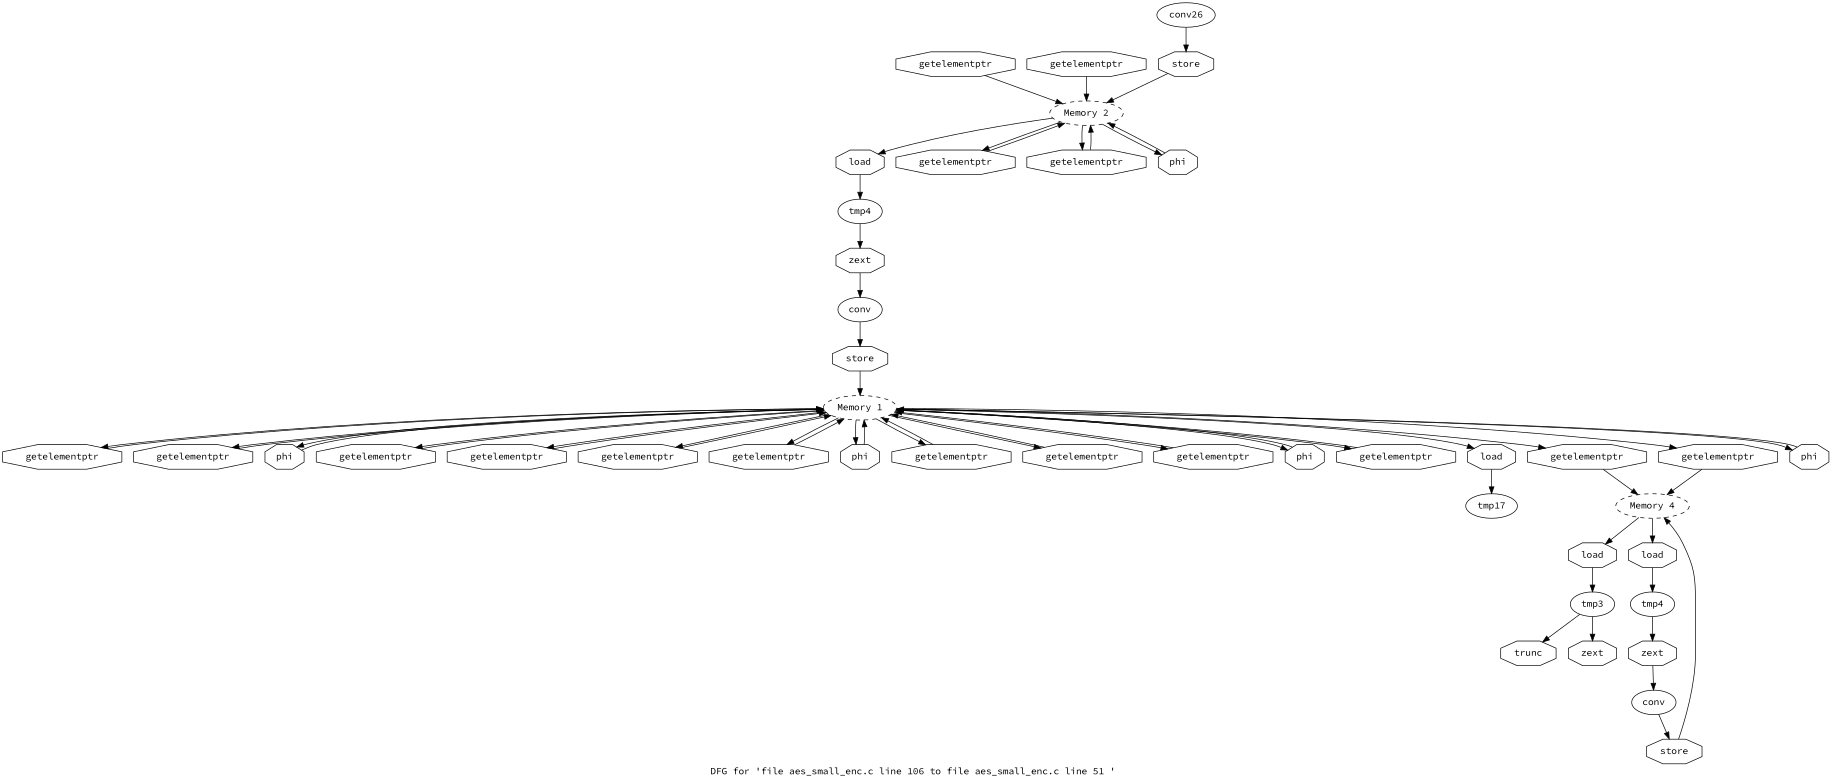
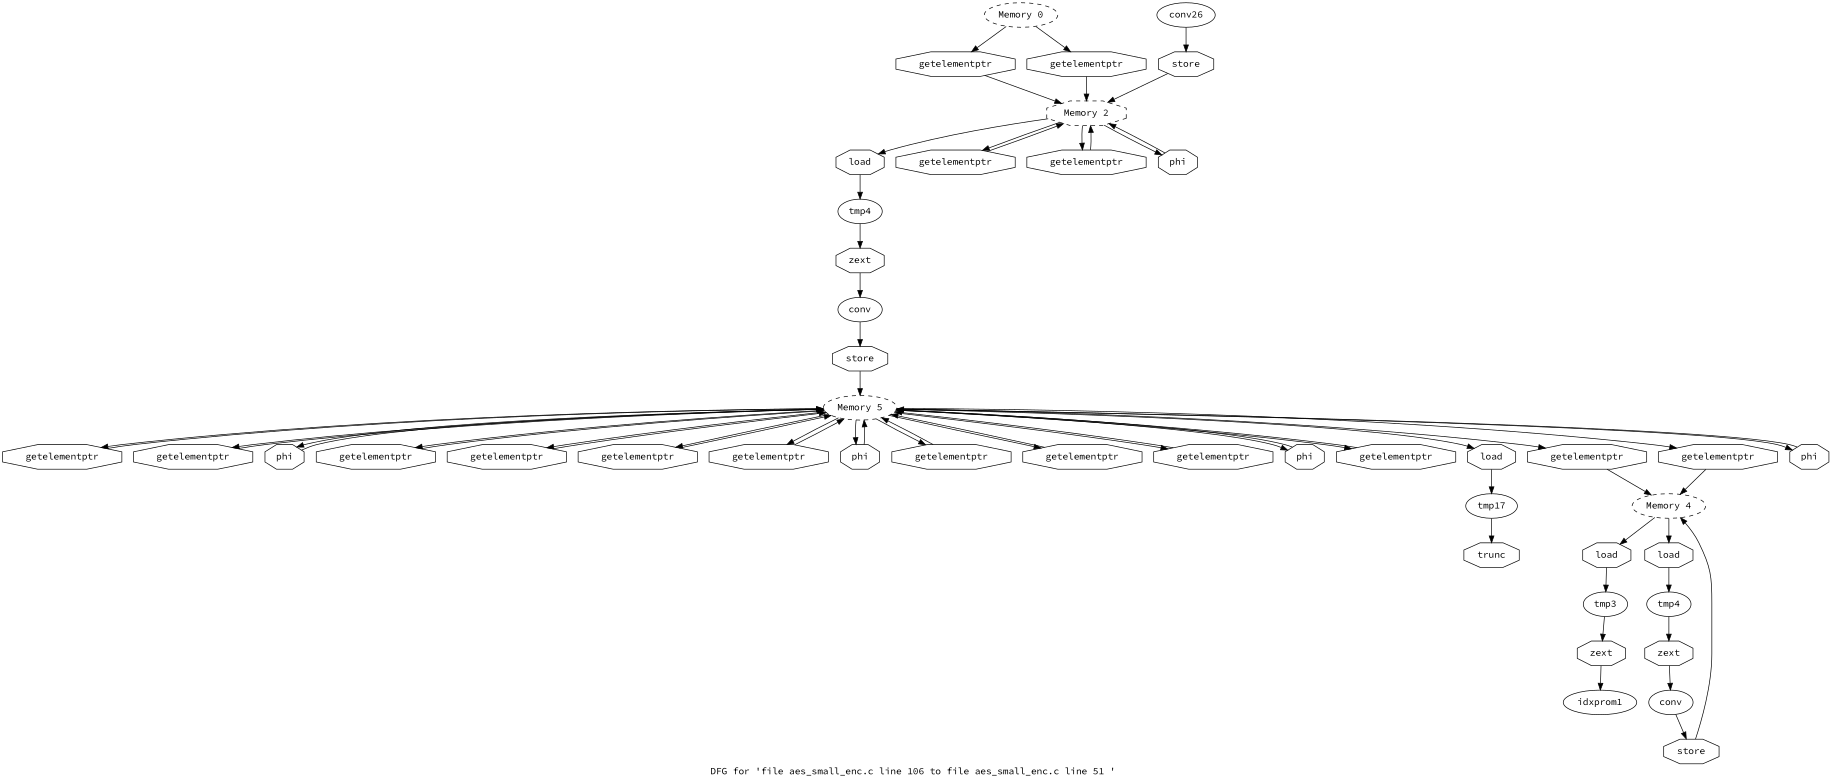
node "Memory 0": added
node "Memory 2": shape ellipse -> octagon
node "Memory 1": label "Memory 1" -> "Memory 5"
edge "tmp3" -> "trunc": now "tmp17" -> "trunc"
node "idxprom1": added
